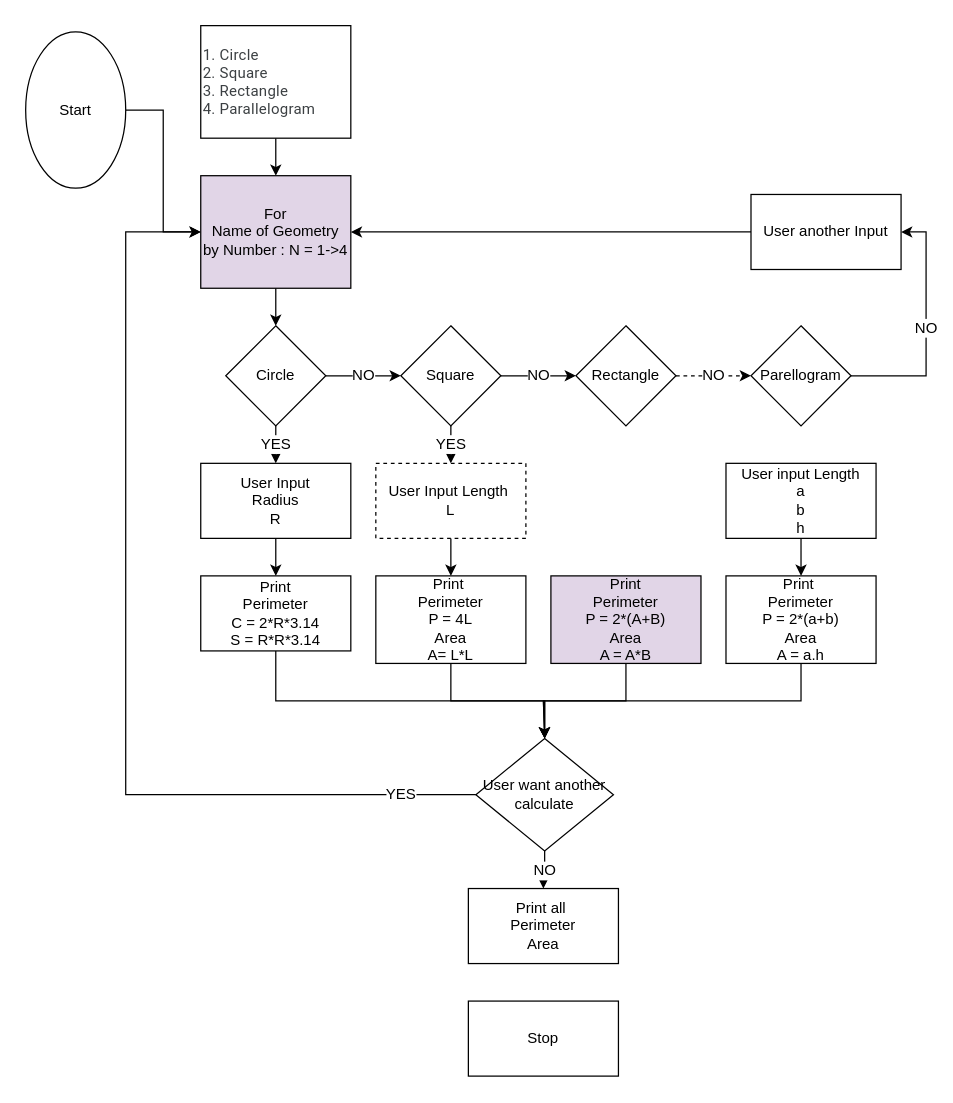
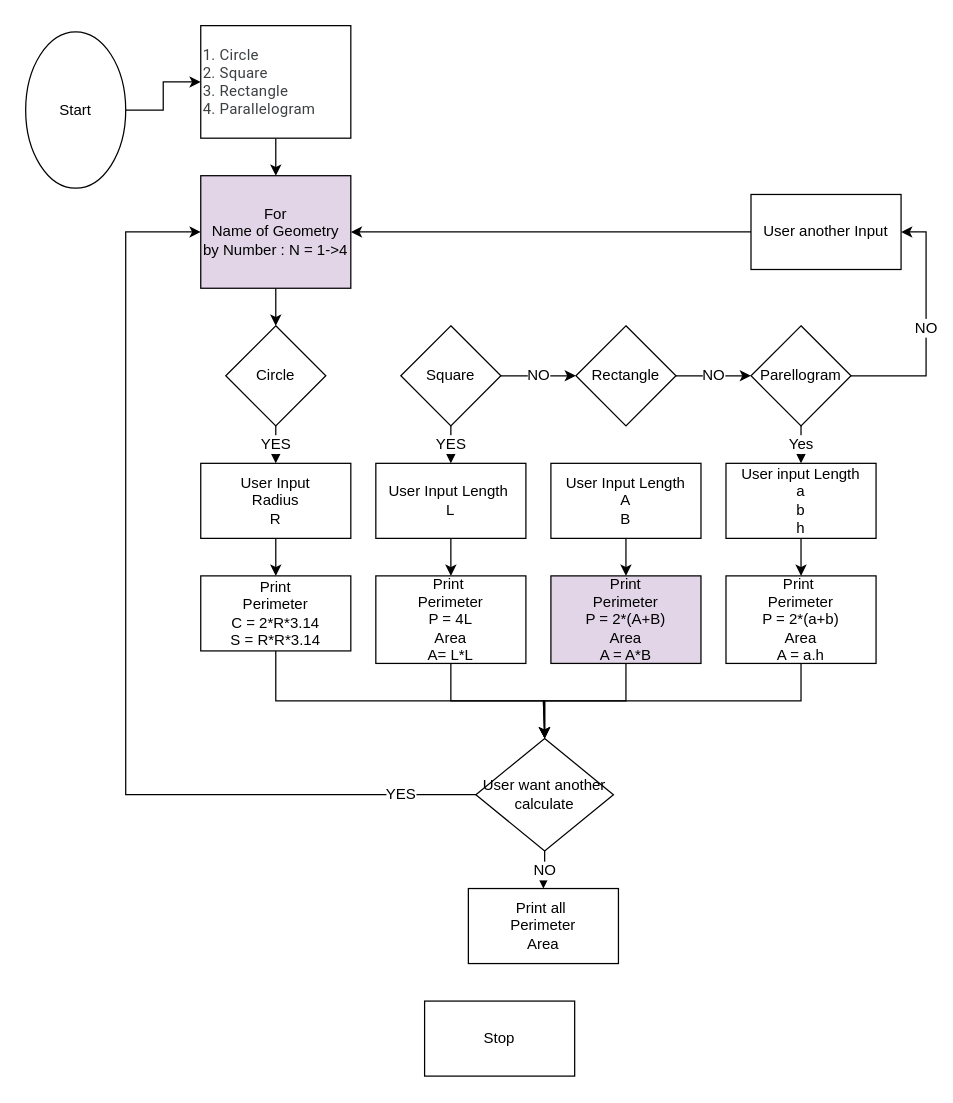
edge "Start" -> "For Name of Geometry by Number : N = 1->4": now "Start" -> "1. Circle2. Square 3. Rectangle 4. Parallelogram"
edge "Circle" -> "Square": removed, label "NO"
edge "Rectangle" -> "Parellogram": style dashed -> solid
edge "Parellogram" -> "User input Length a b h": added, label "Yes"
node "User Input Length L": style dashed -> solid
node "User Input Length A B": added
edge "User Input Length A B" -> "Print Perimeter P = 2*(A+B) Area A = A*B": added
node "Stop": moved (543, 1038) -> (499, 1038)
